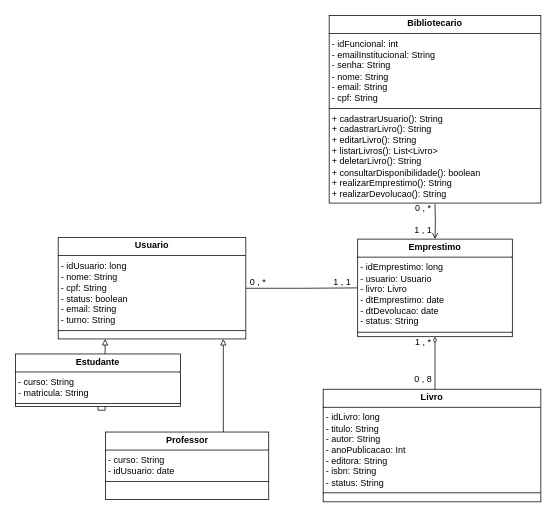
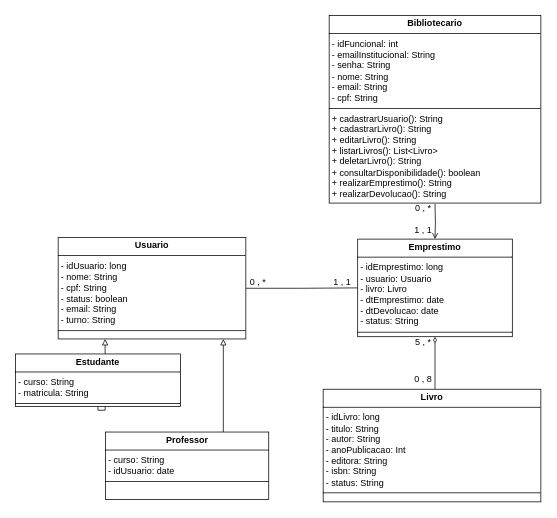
node "1 , *": label "1 , *" -> "5 , *"
